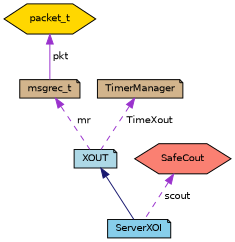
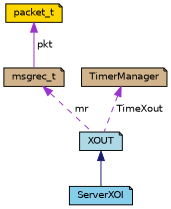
node "packet_t": shape hexagon -> note
node "SafeCout": removed
